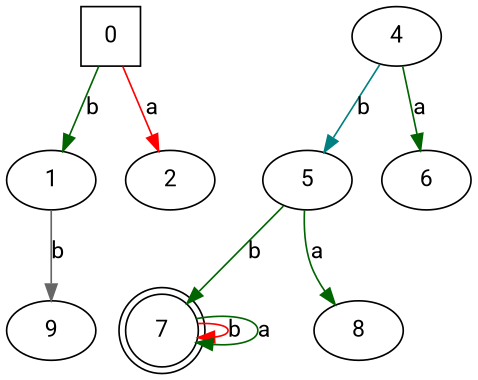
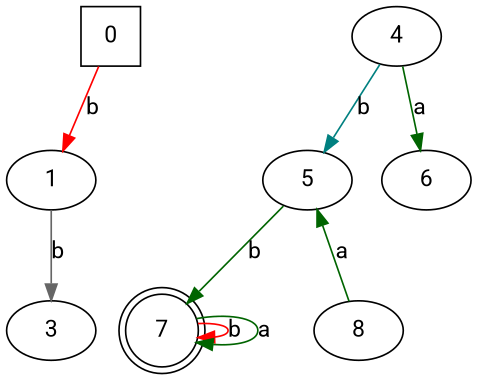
edge "0" -> "1": color darkgreen -> red
node "2": removed
edge "5" -> "8": reversed
node "9": label "9" -> "3"
